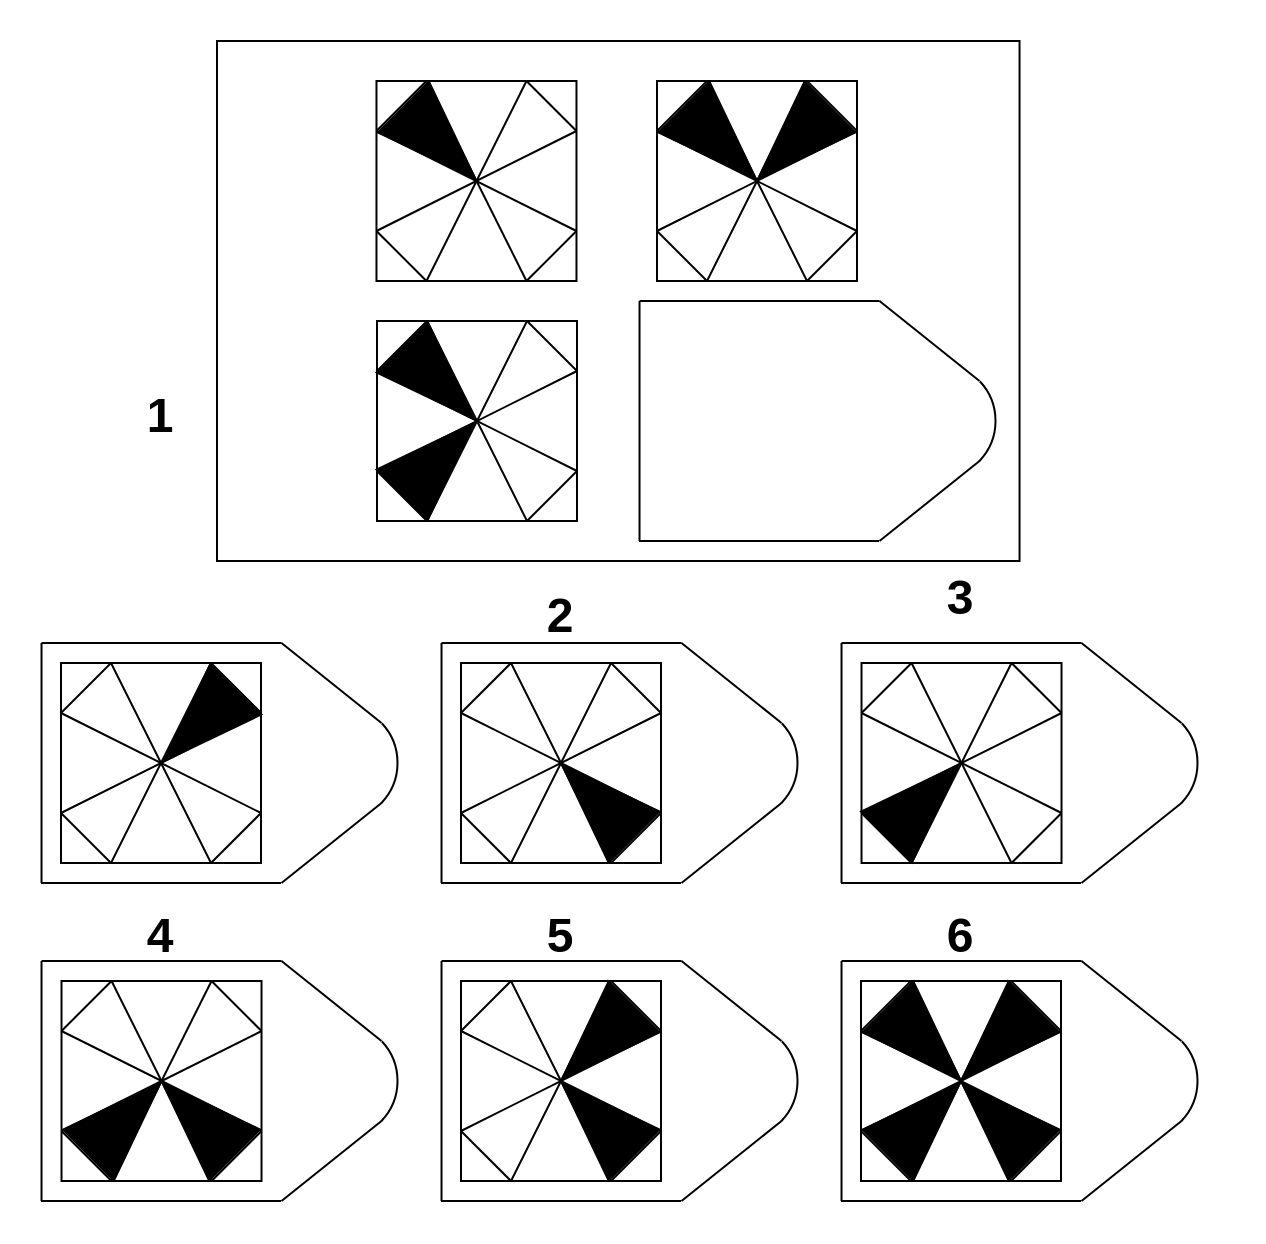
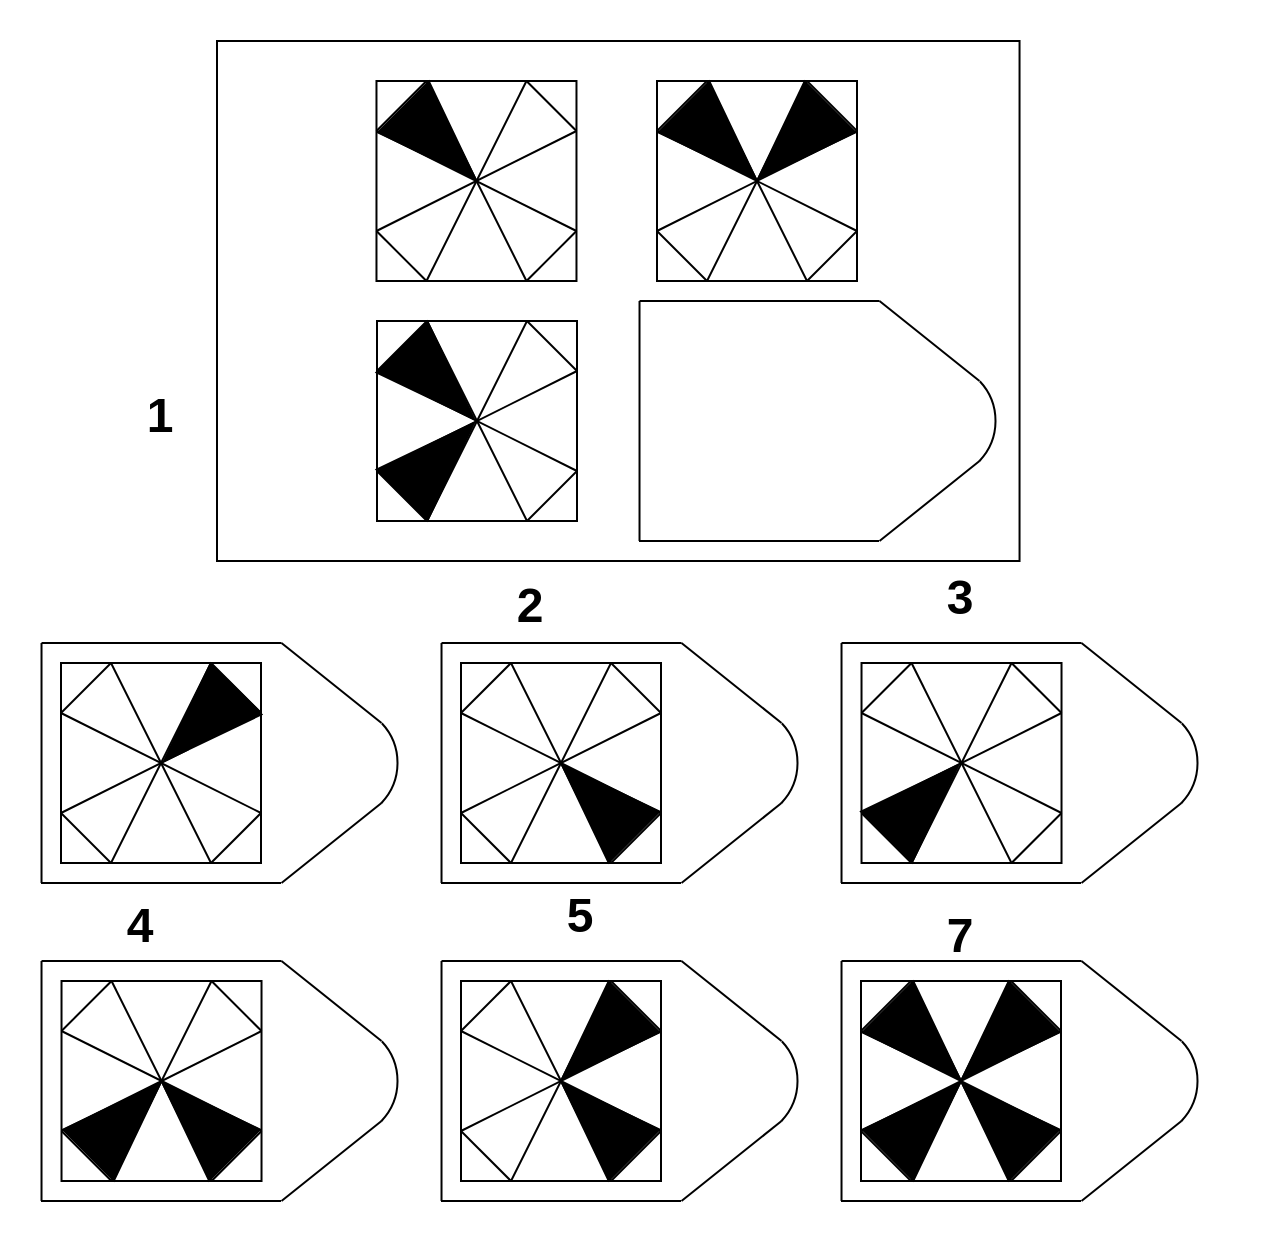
node "2": moved (561, 617) -> (531, 607)
node "4": moved (162, 937) -> (142, 927)
node "5": moved (561, 937) -> (581, 917)
node "6": label "6" -> "7"
